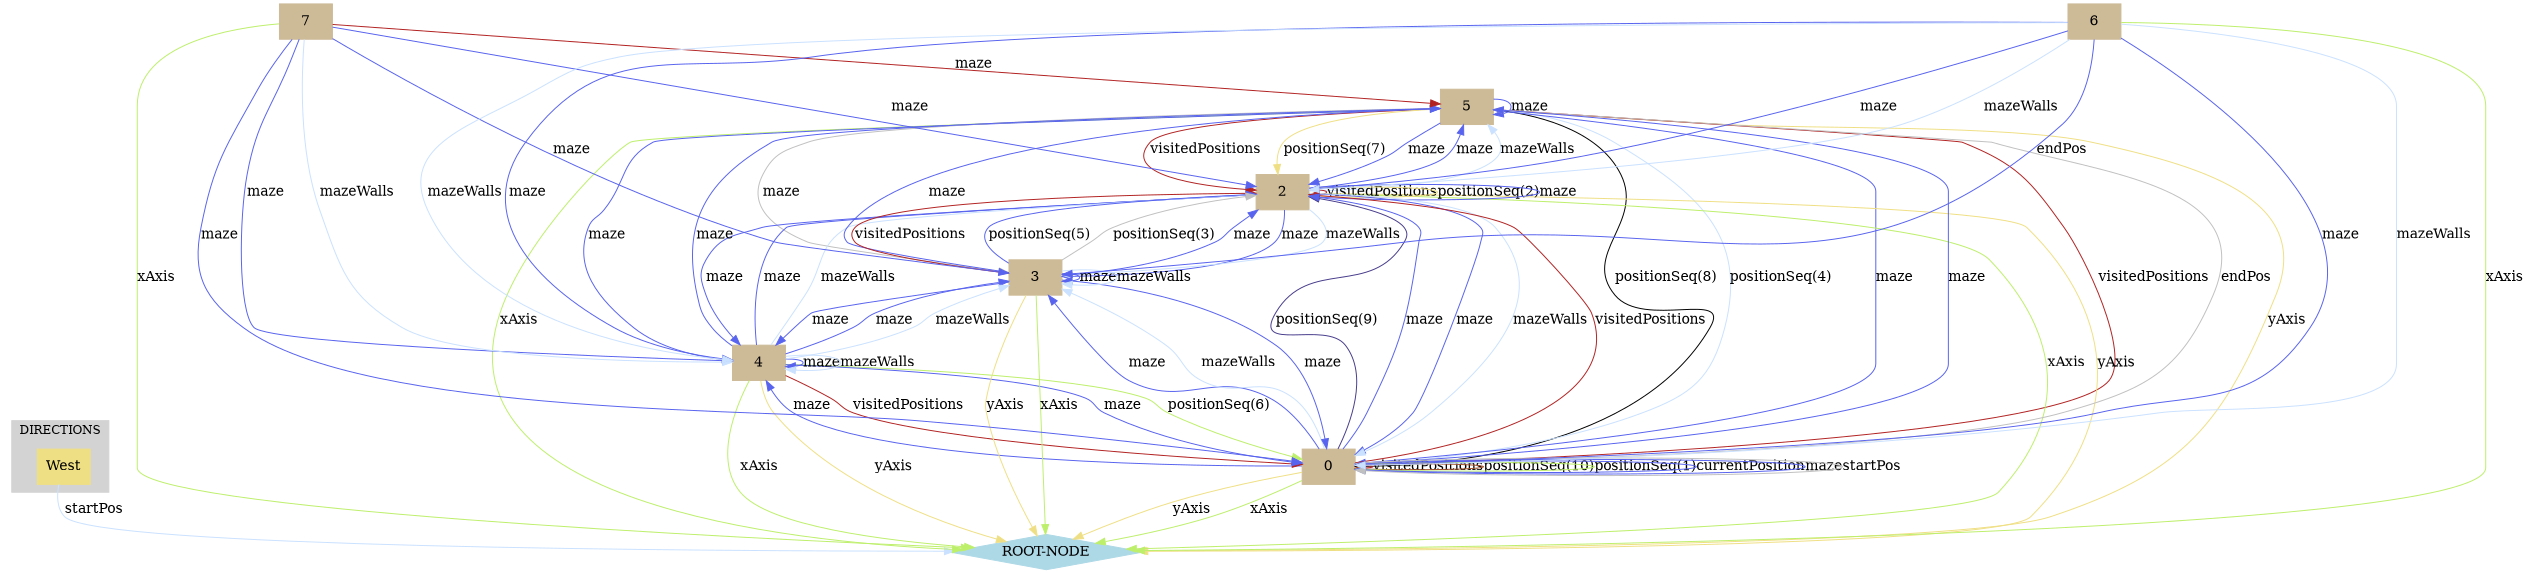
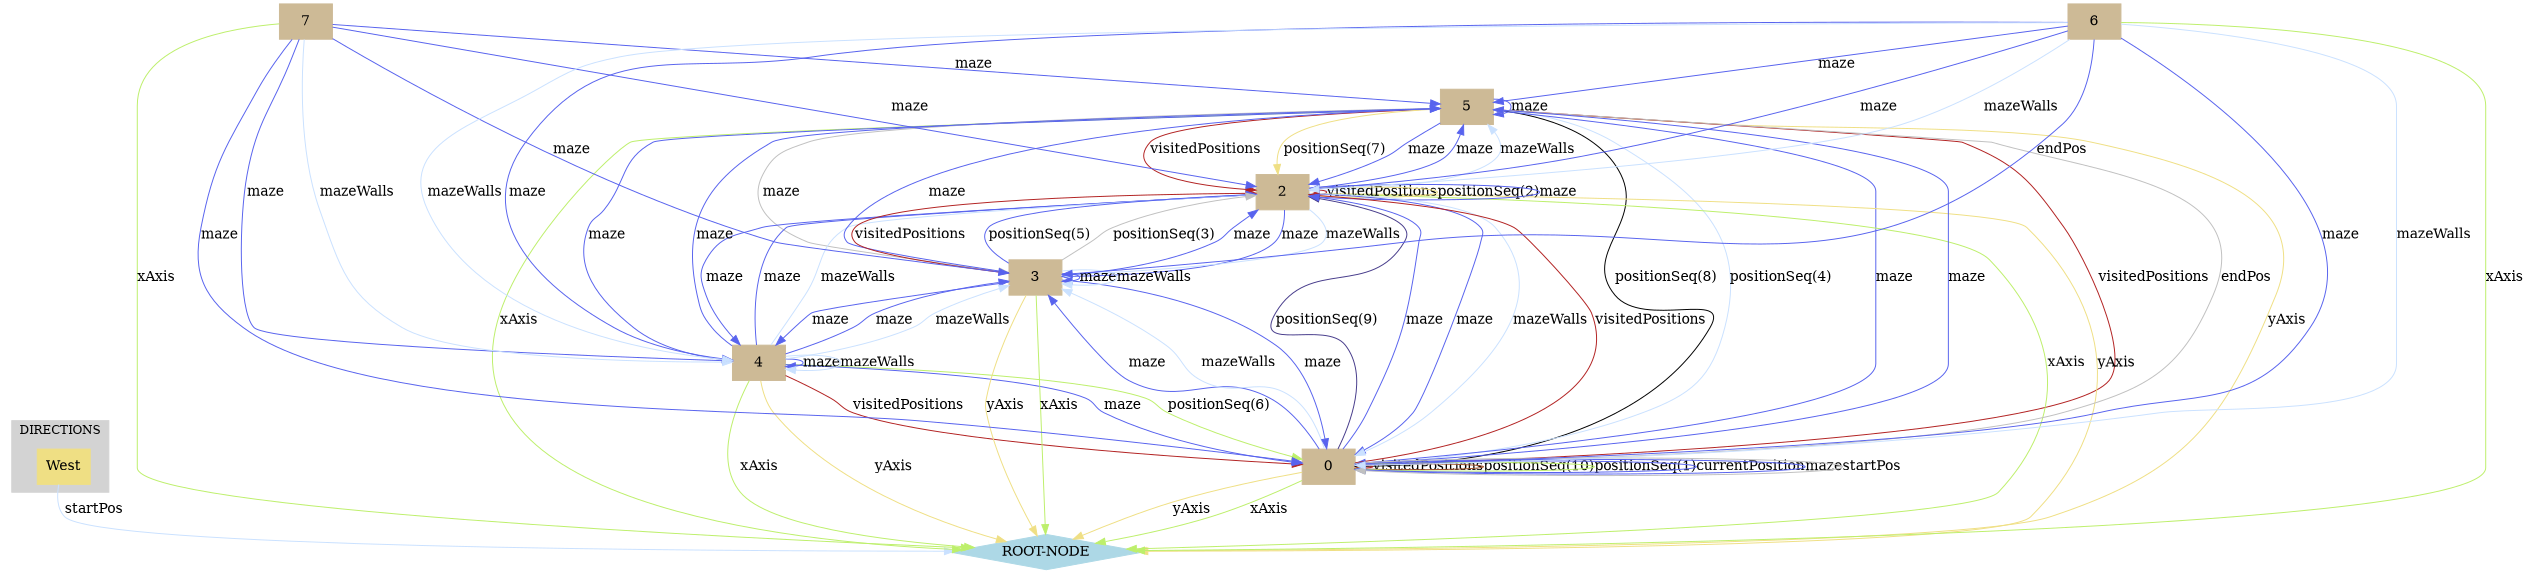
edge "7" -> "5": color firebrick -> #5863ee
edge "6" -> "5": added, label "maze"
edge "0" -> "4": removed, label "maze"
